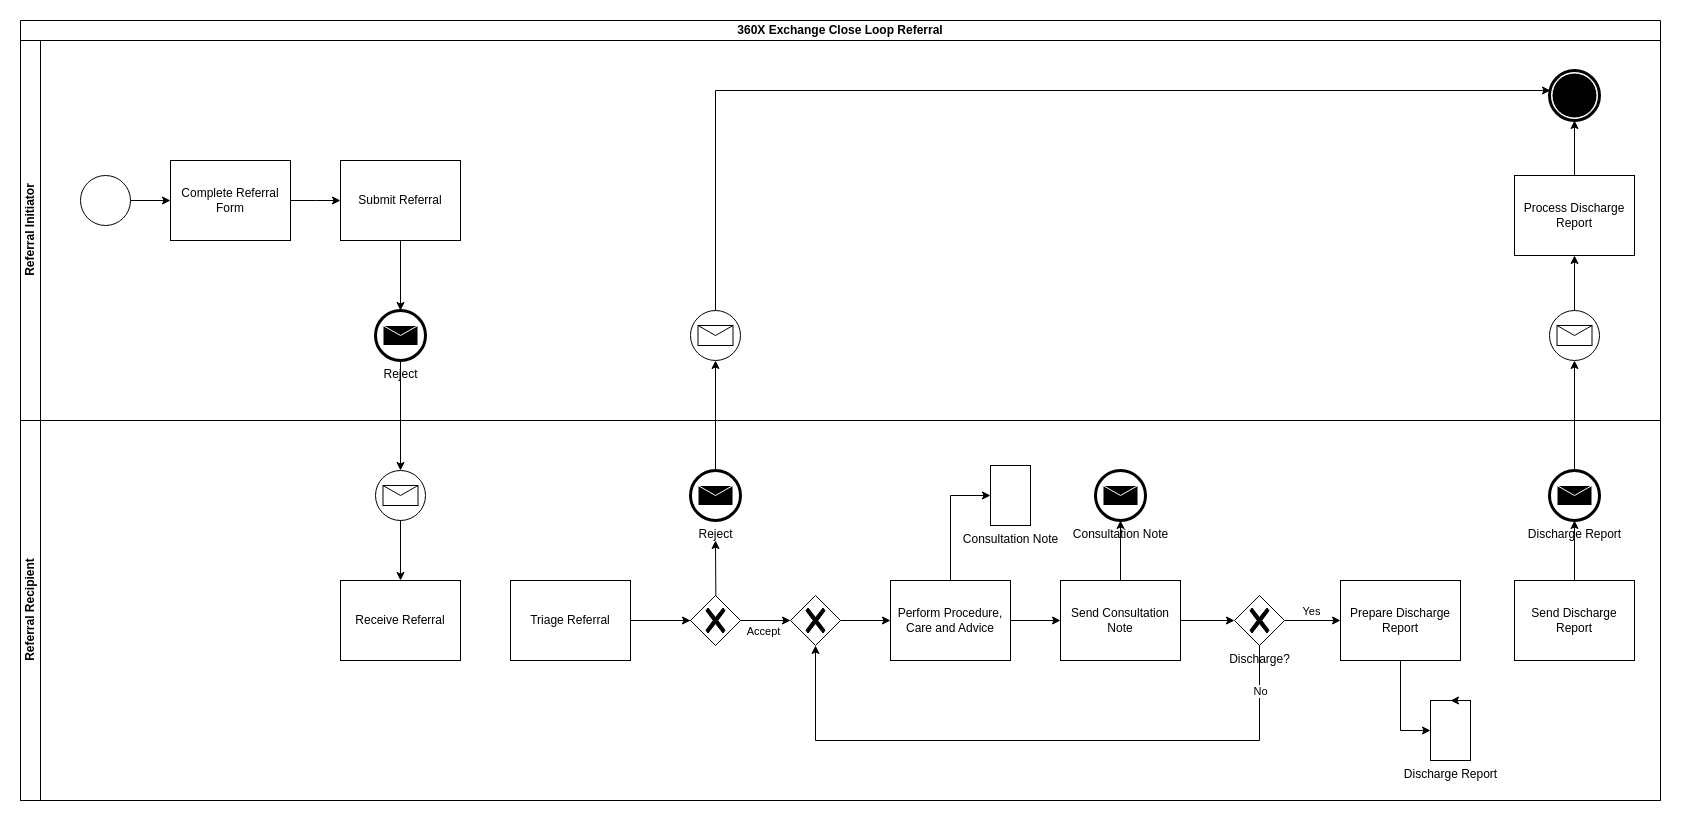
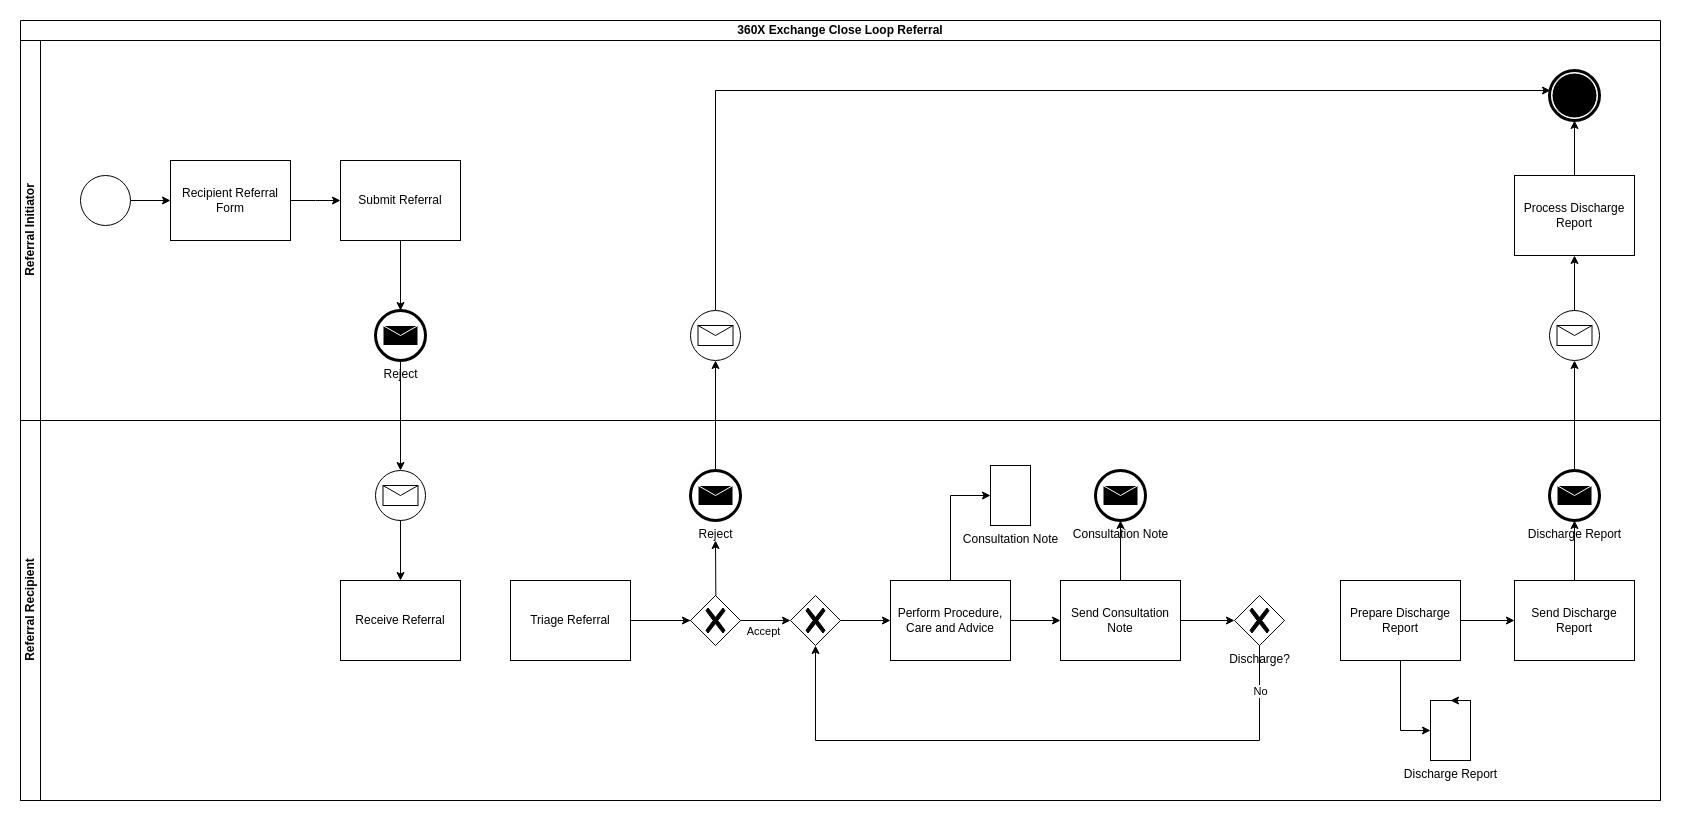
node "Complete Referral Form": label "Complete Referral Form" -> "Recipient Referral Form"
edge "Discharge?" -> "Prepare Discharge Report": removed, label "Yes"
edge "Prepare Discharge Report" -> "Send Discharge Report": added
